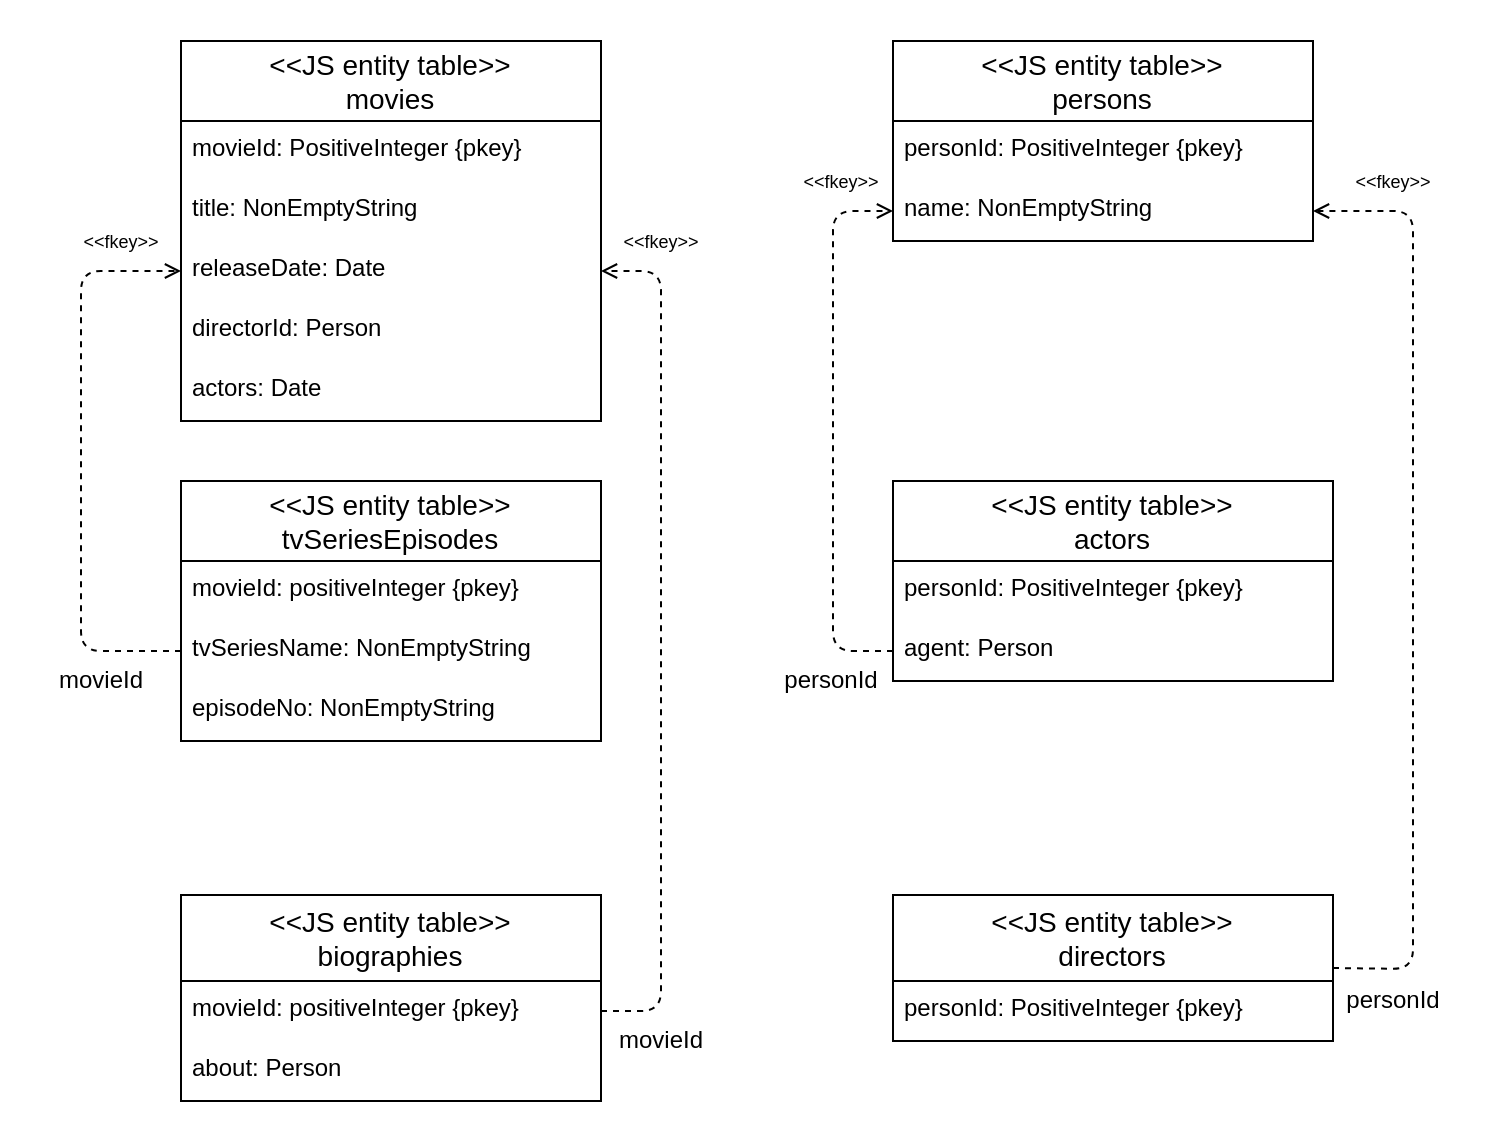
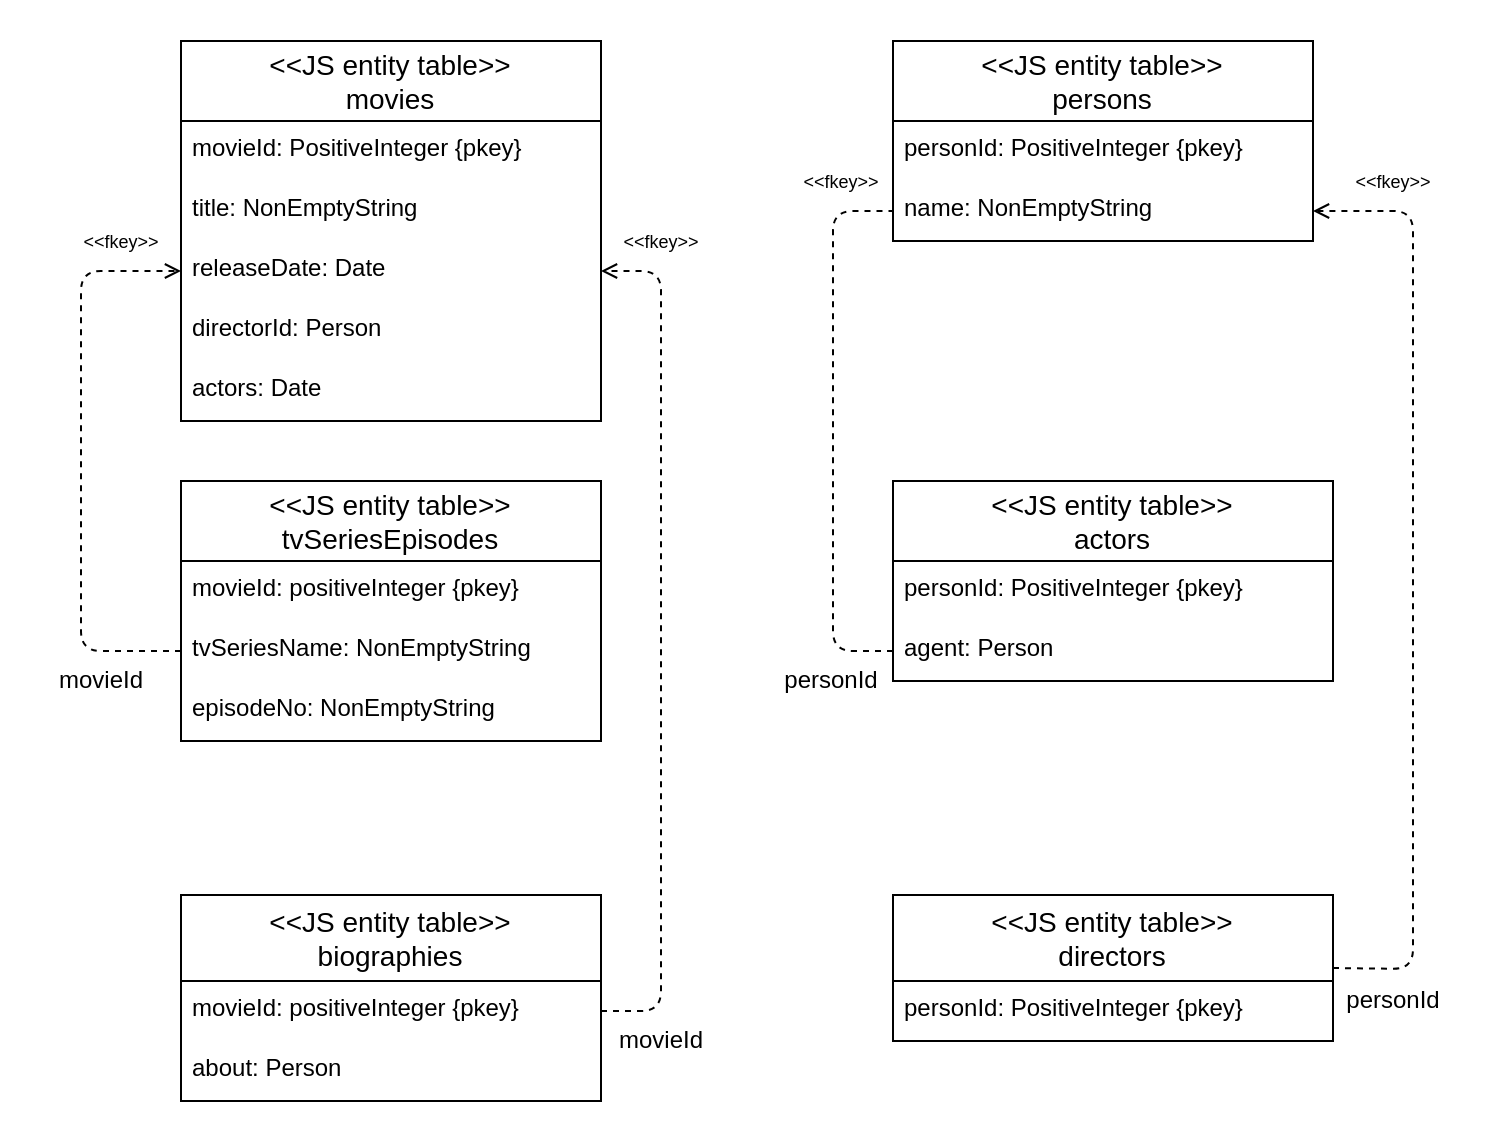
edge "agent: Person" -> "name: NonEmptyString": arrowhead open -> none
